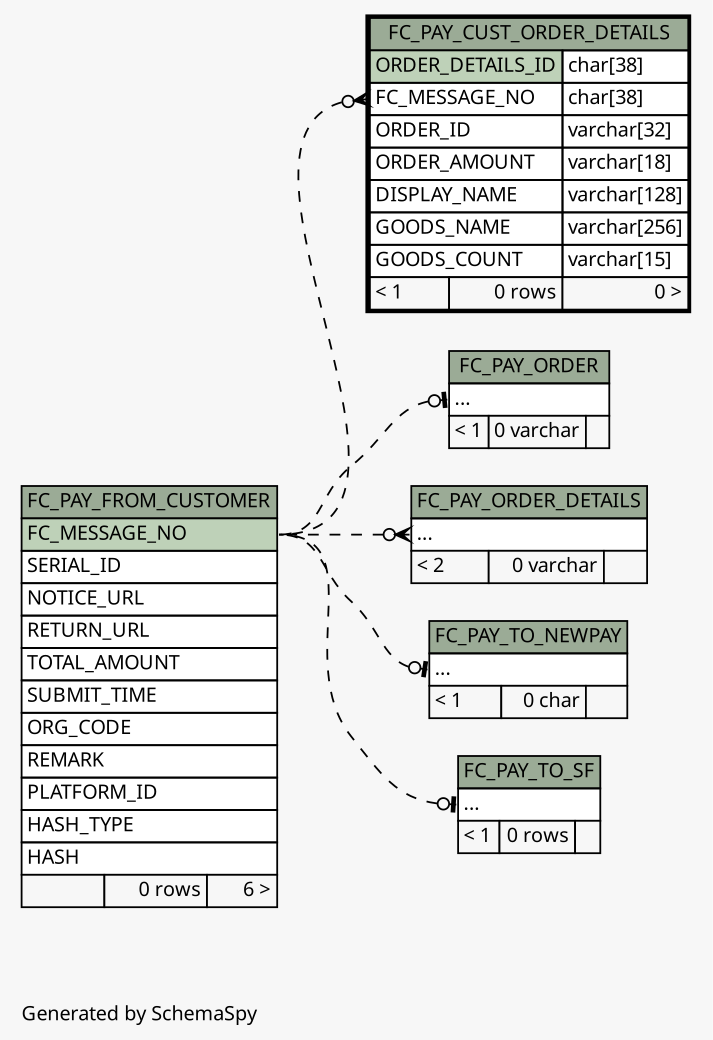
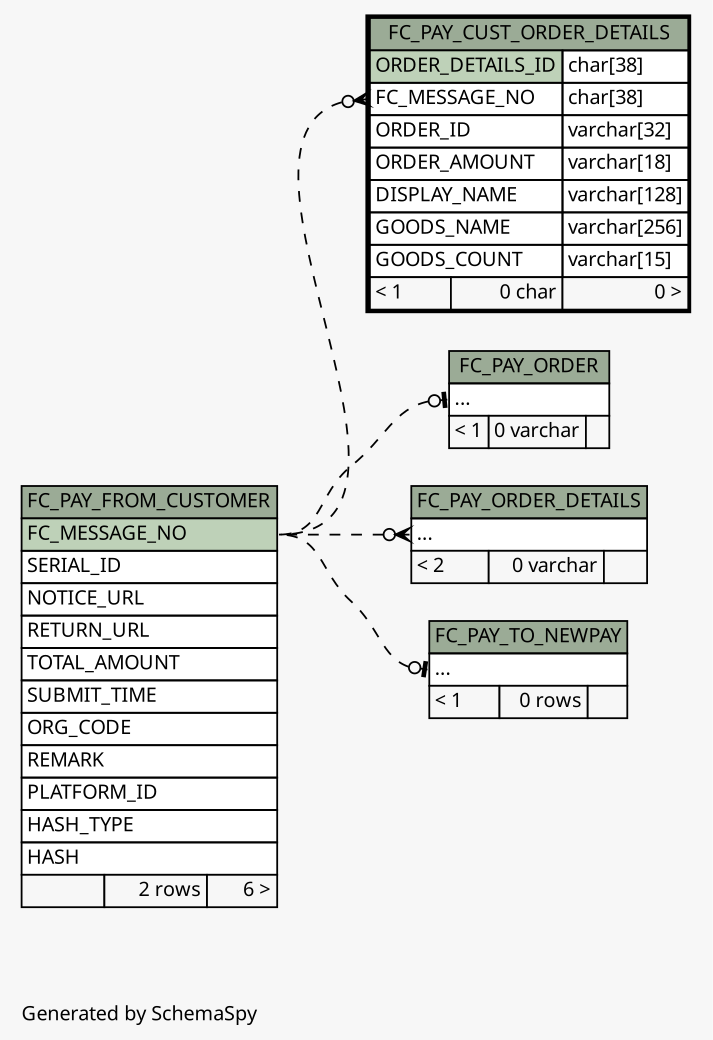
node "FC_PAY_CUST_ORDER_DETAILS": text "0 rows" -> "0 char"
node "FC_PAY_TO_NEWPAY": text "0 char" -> "0 rows"
node "FC_PAY_TO_SF": removed
node "FC_PAY_FROM_CUSTOMER": text "0 rows" -> "2 rows"
